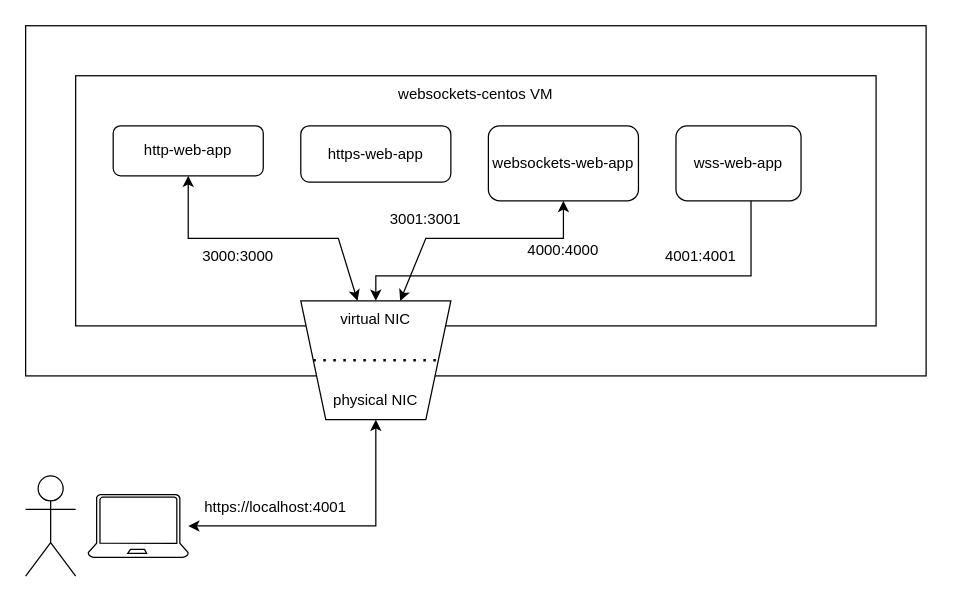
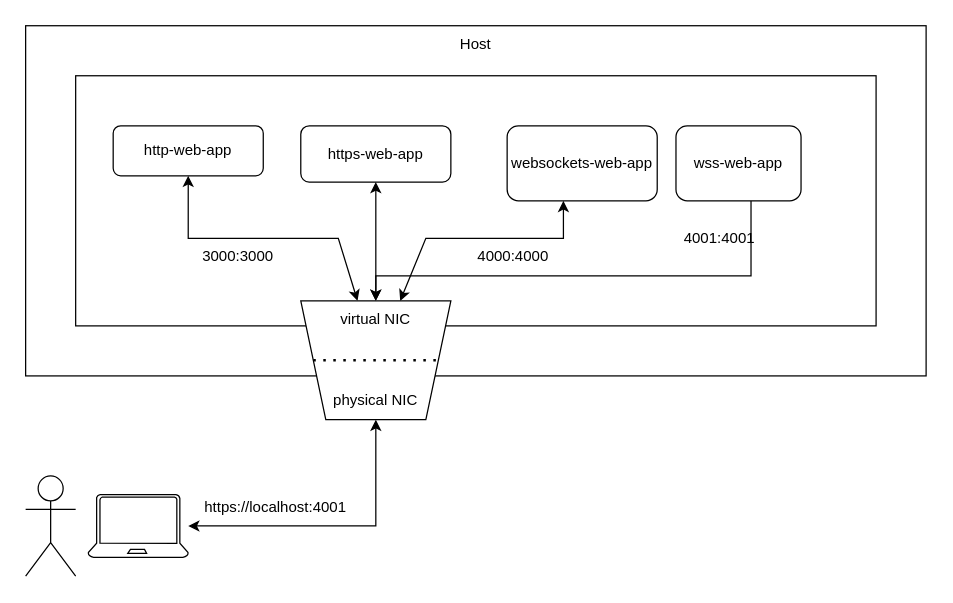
node "Host": added
node "websockets-centos VM": removed
node "websockets-web-app": moved (563, 163) -> (582, 163)
node "3001:3001": removed
edge "https-web-app" -- "virtual NIC": added
node "4000:4000": moved (563, 251) -> (513, 257)
node "4001:4001": moved (701, 257) -> (719, 238)
